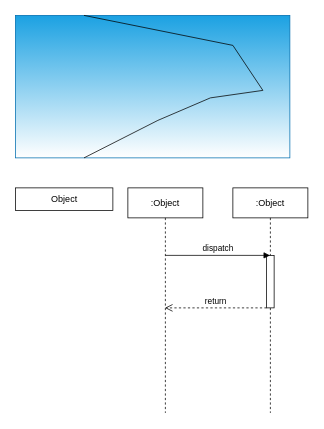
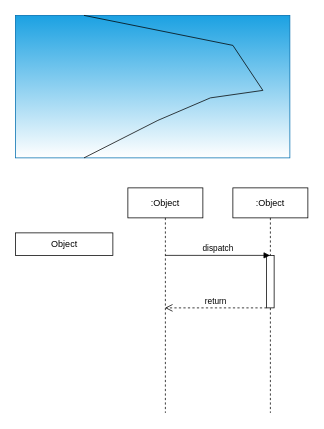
node "Object": moved (64, 199) -> (64, 244)
